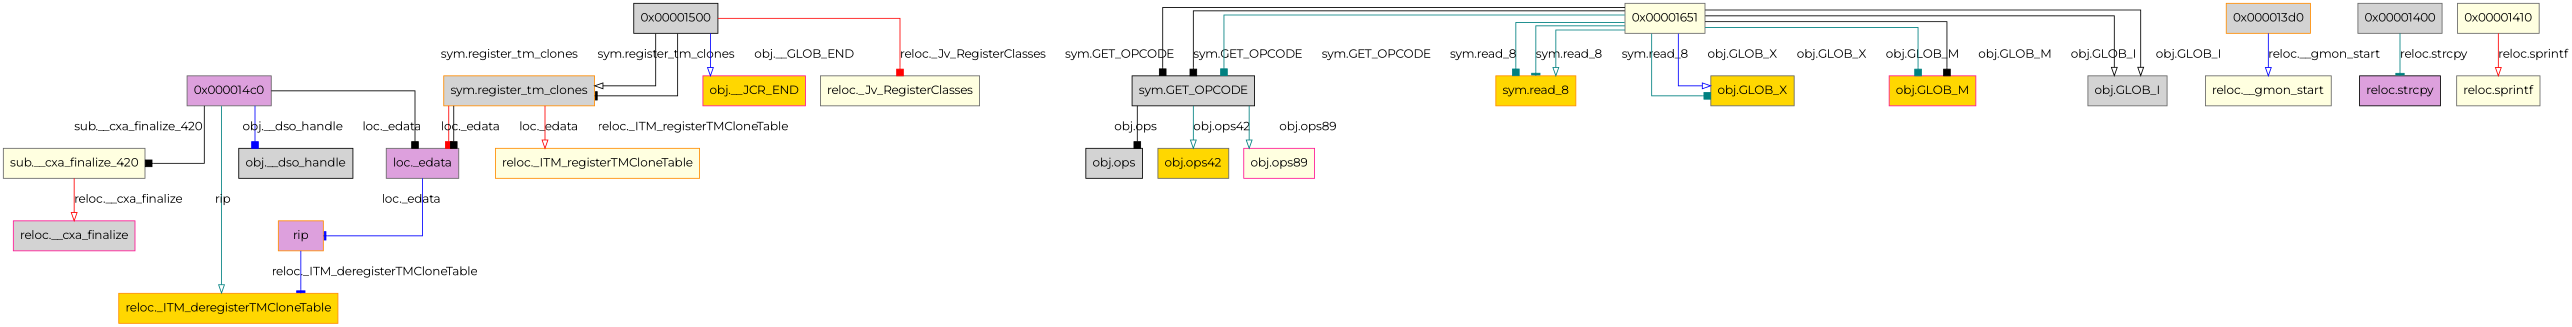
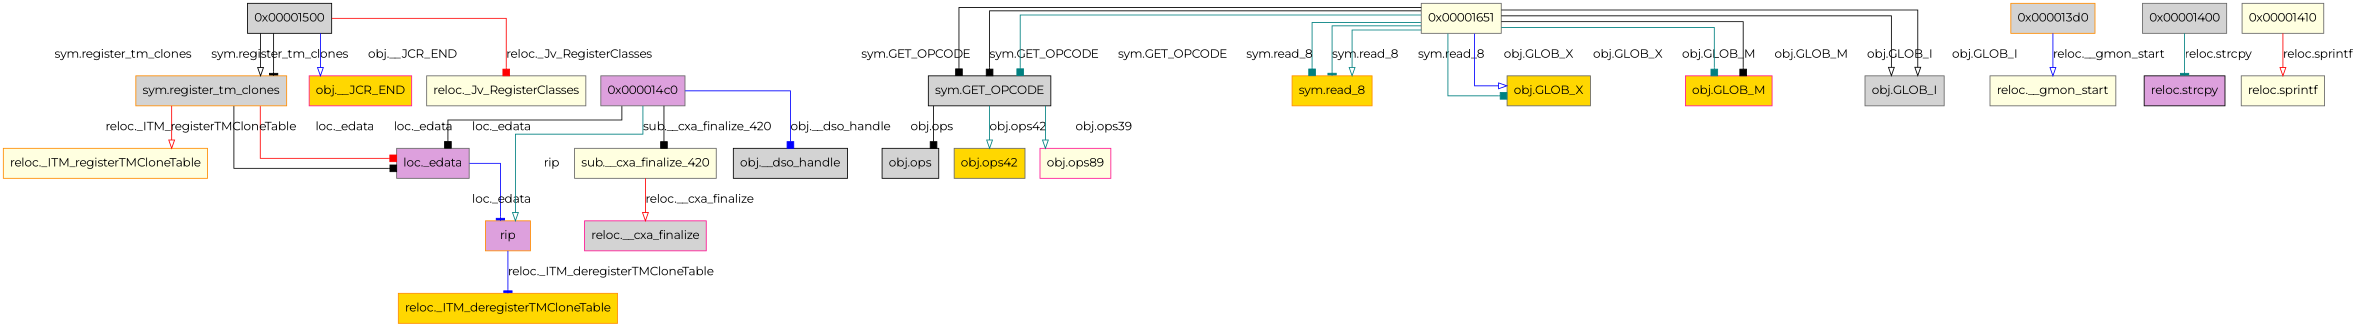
edge "0x00001500" -> "obj.__JCR_END": label "obj.__GLOB_END" -> "obj.__JCR_END"
edge "sym.GET_OPCODE" -> "obj.ops89": label "obj.ops89" -> "obj.ops39"
edge "0x000014c0" -> "reloc._ITM_deregisterTMCloneTable": now "0x000014c0" -> "rip"
